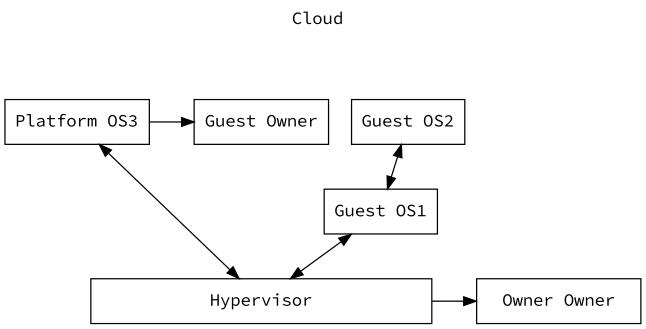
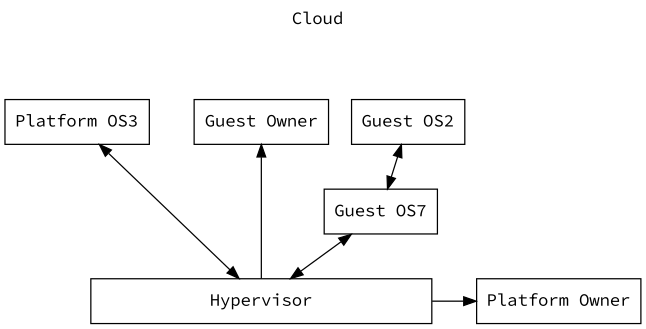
edge "Platform OS3" -> "Guest Owner": now "Hypervisor" -> "Guest Owner"
node "Guest OS1": label "Guest OS1" -> "Guest OS7"
node "Owner Owner": label "Owner Owner" -> "Platform Owner"
